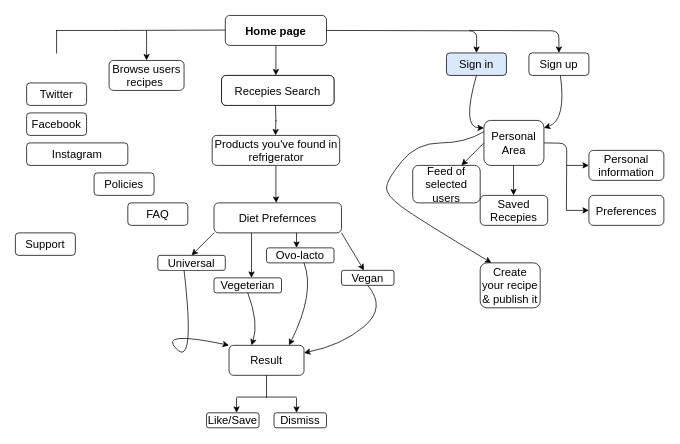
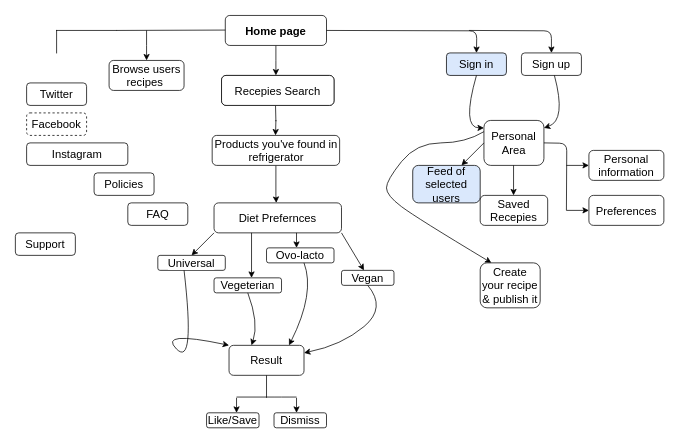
node "Sign up": moved (559, 64) -> (552, 64)
node "Facebook": style solid -> dashed
node "Feed of selected users": fillcolor #ffffff -> #dae8fc
